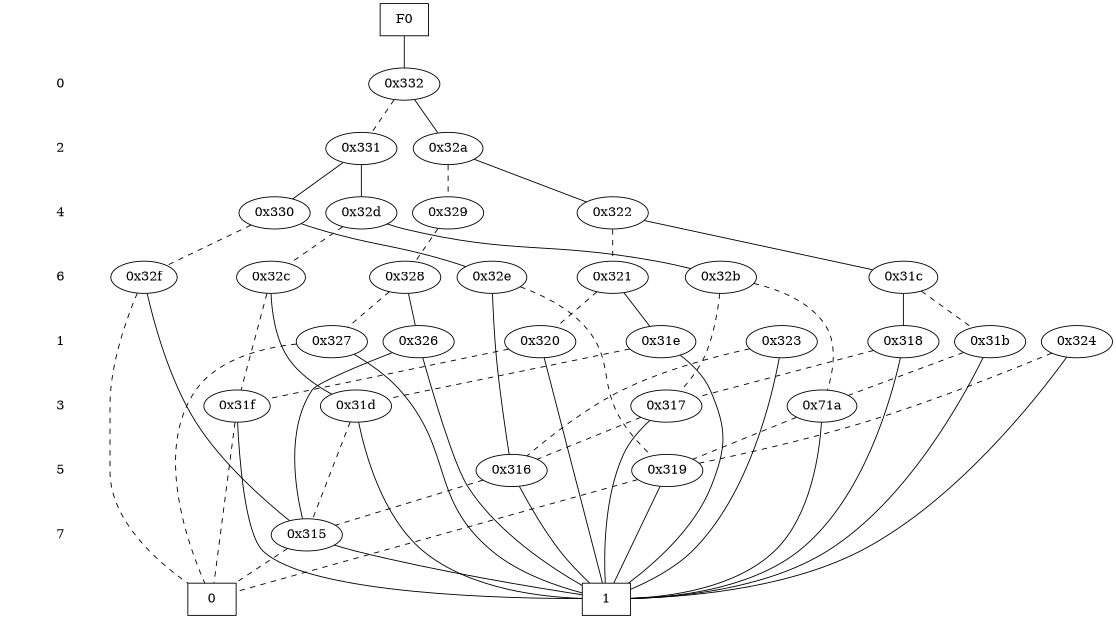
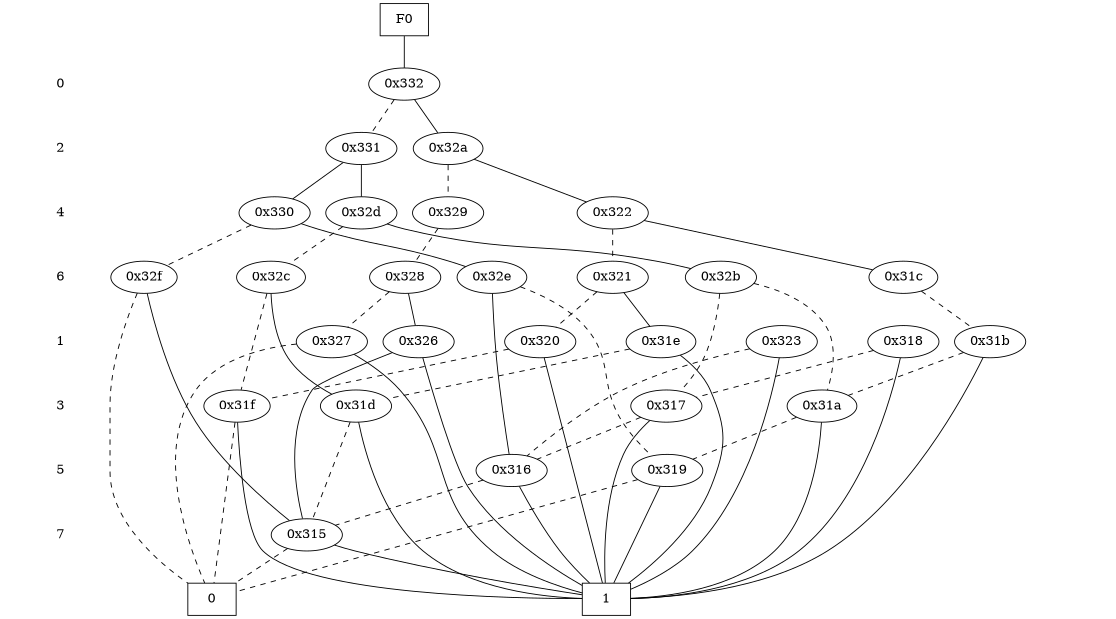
edge "0x31c" -- "0x318": removed
node "0x324": removed
node "0x71a": label "0x71a" -> "0x31a"
